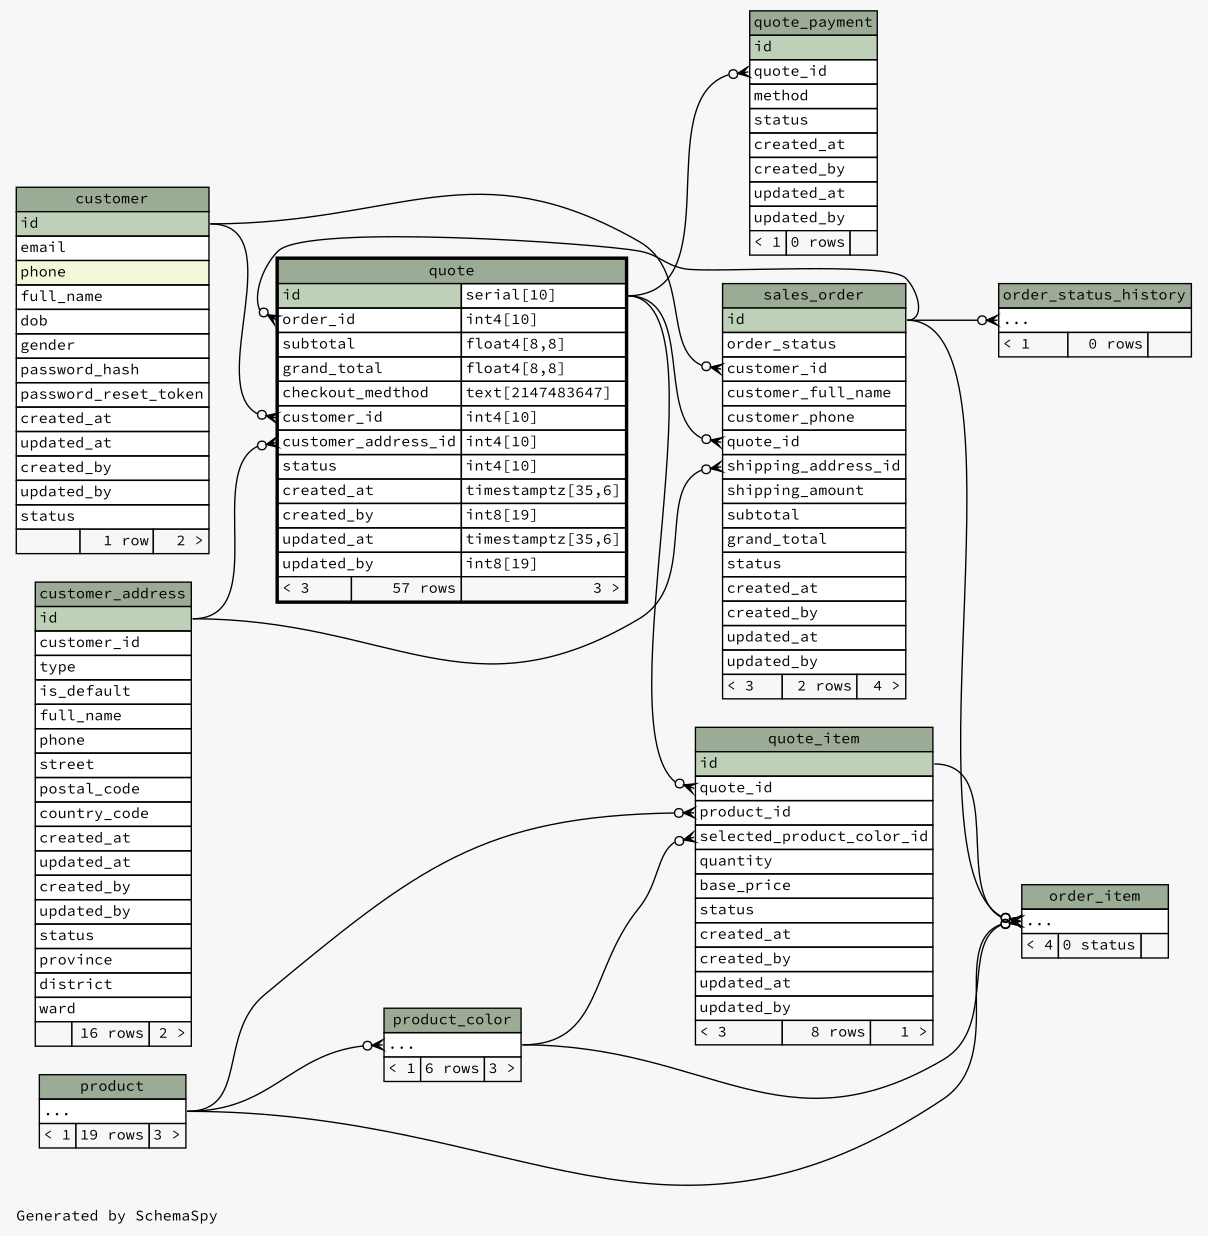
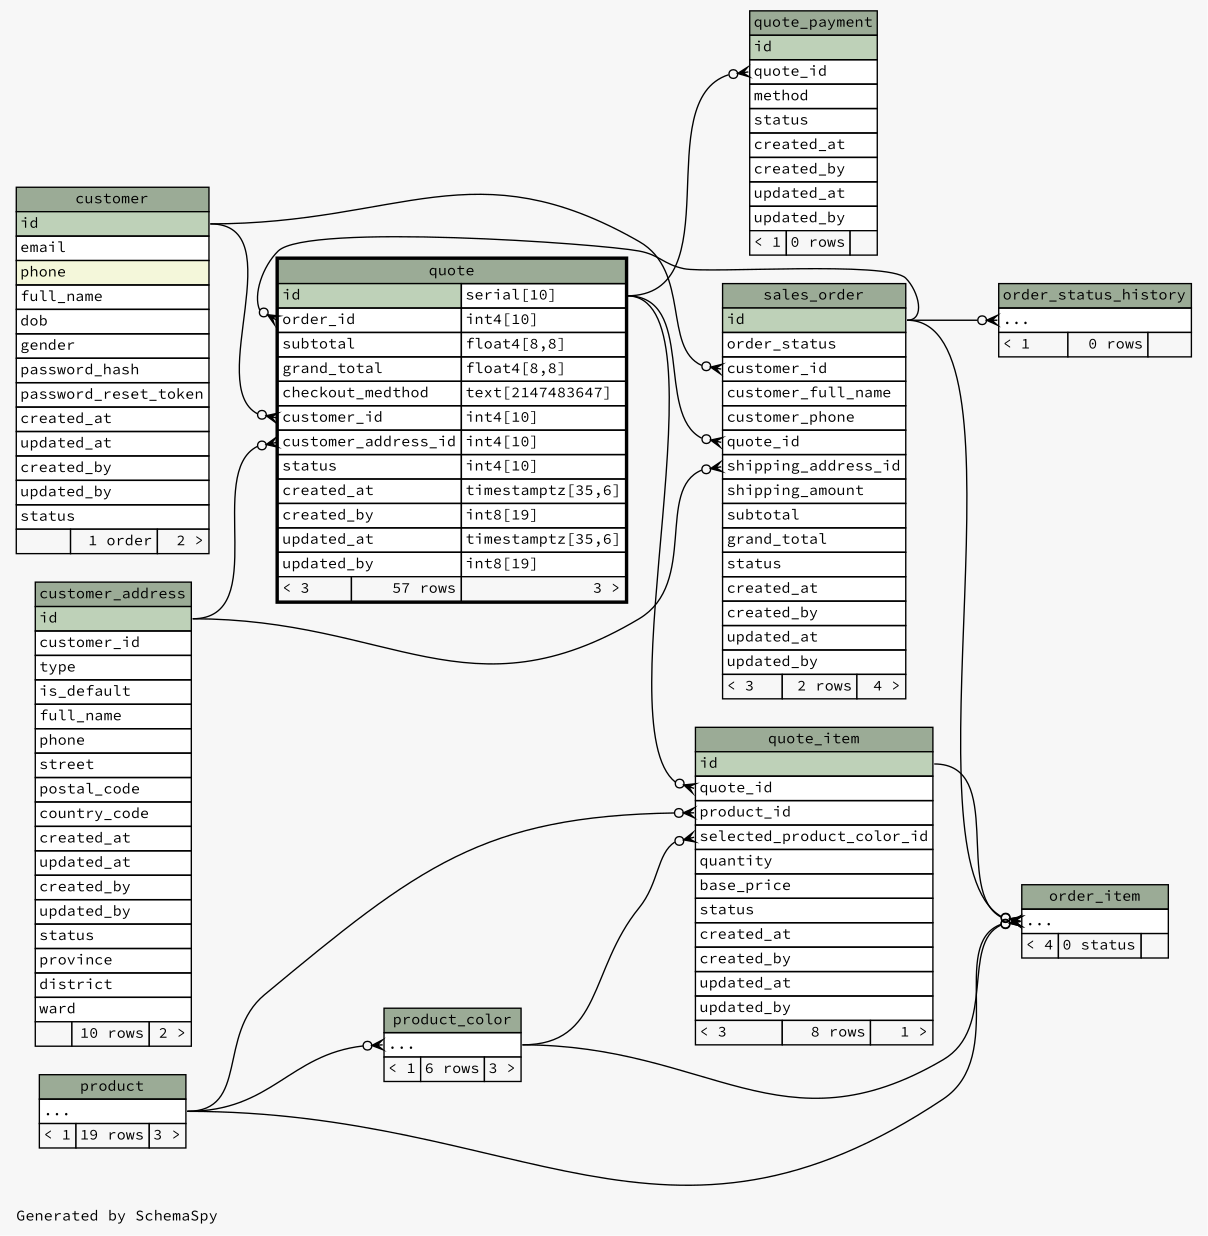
node "customer": text "1 row" -> "1 order"
node "customer_address": text "16 rows" -> "10 rows"
